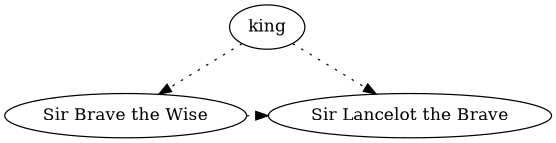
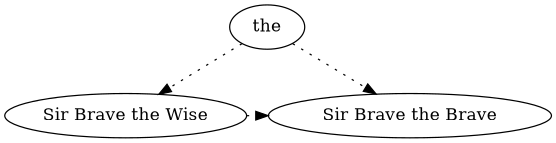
node "king": label "king" -> "the"
node "Sir Lancelot the Brave": label "Sir Lancelot the Brave" -> "Sir Brave the Brave"
